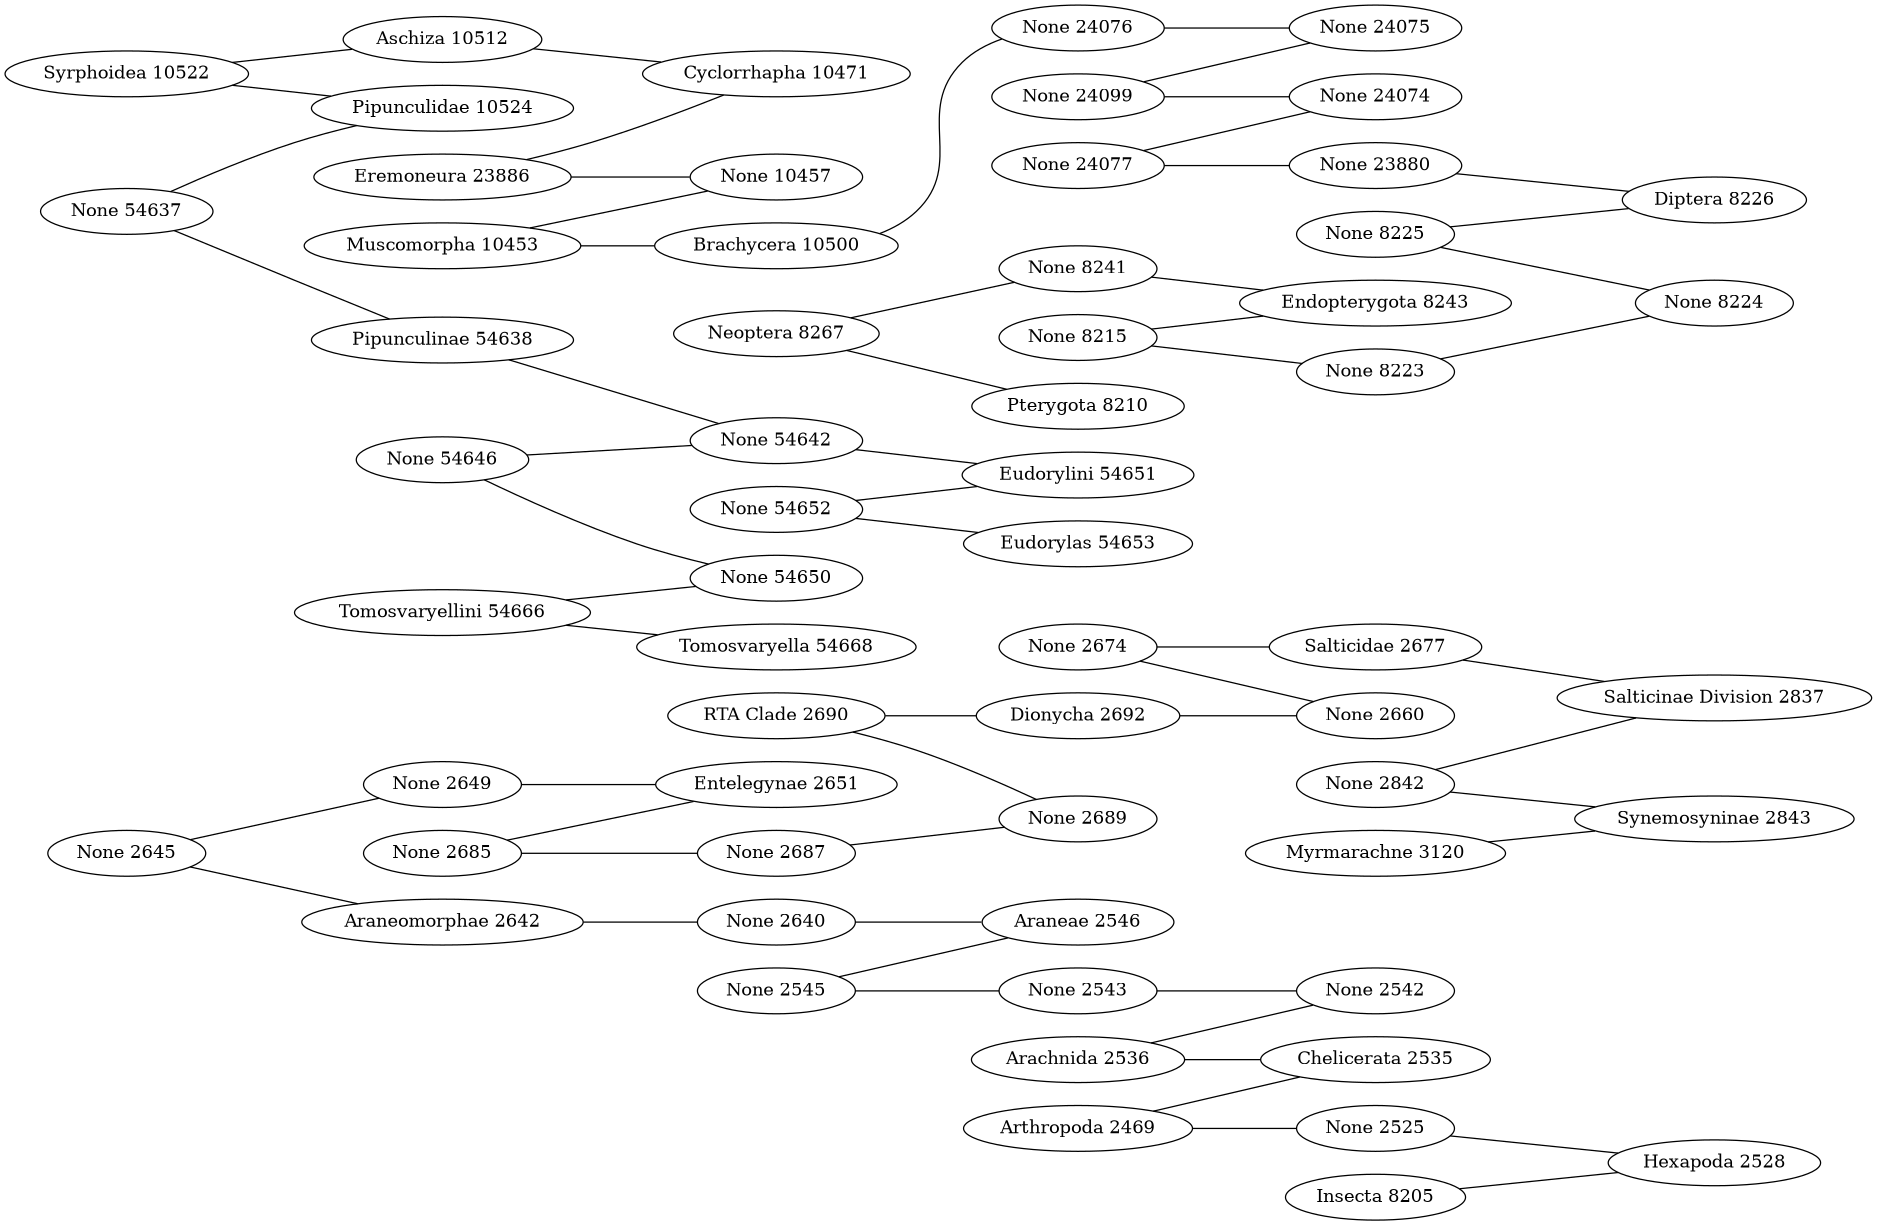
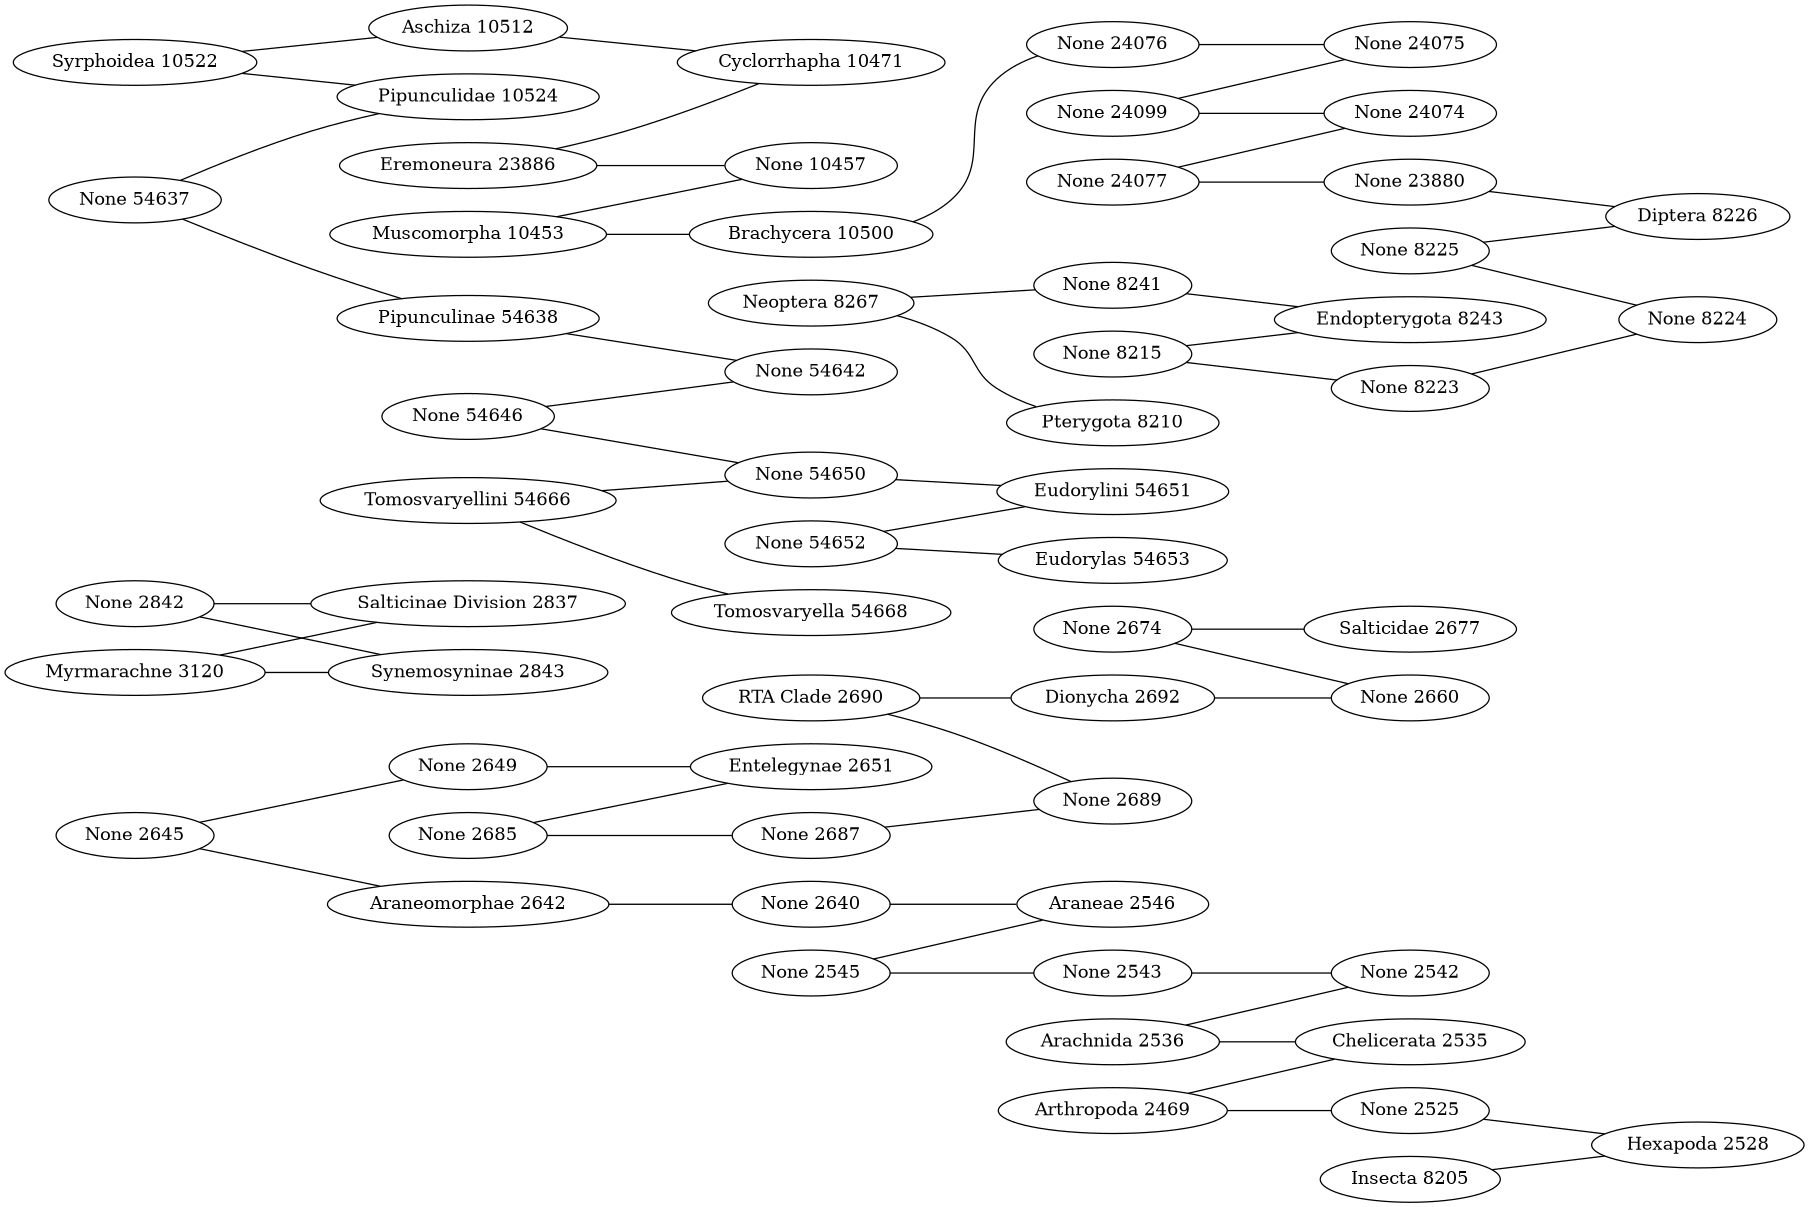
edge "None 54642" -- "Eudorylini 54651": now "None 54650" -- "Eudorylini 54651"
edge "Salticidae 2677" -- "Salticinae Division 2837": now "Myrmarachne 3120" -- "Salticinae Division 2837"
